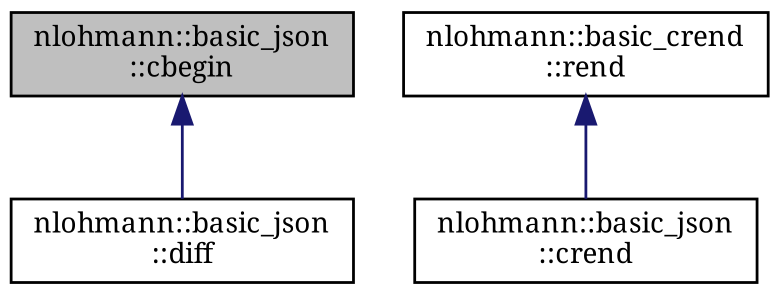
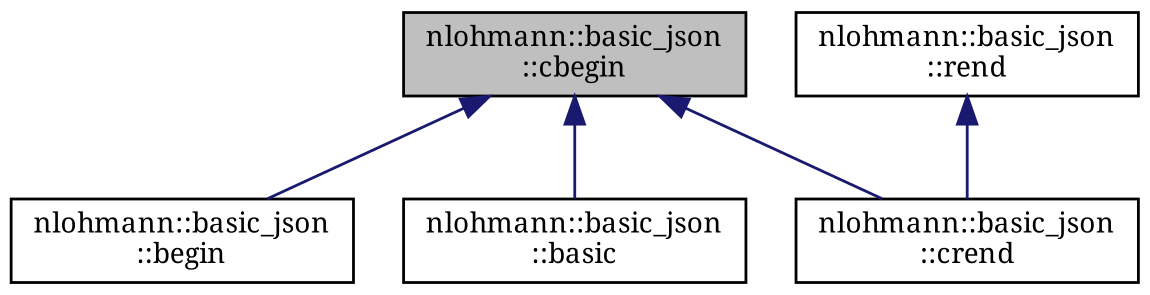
node "nlohmann::basic_crend ::rend": label "nlohmann::basic_crend ::rend" -> "nlohmann::basic_json ::rend"
edge "nlohmann::basic_json ::crend" -> "nlohmann::basic_json ::cbegin": added
node "nlohmann::basic_json ::diff": label "nlohmann::basic_json ::diff" -> "nlohmann::basic_json ::basic"
node "nlohmann::basic_json ::begin": added
